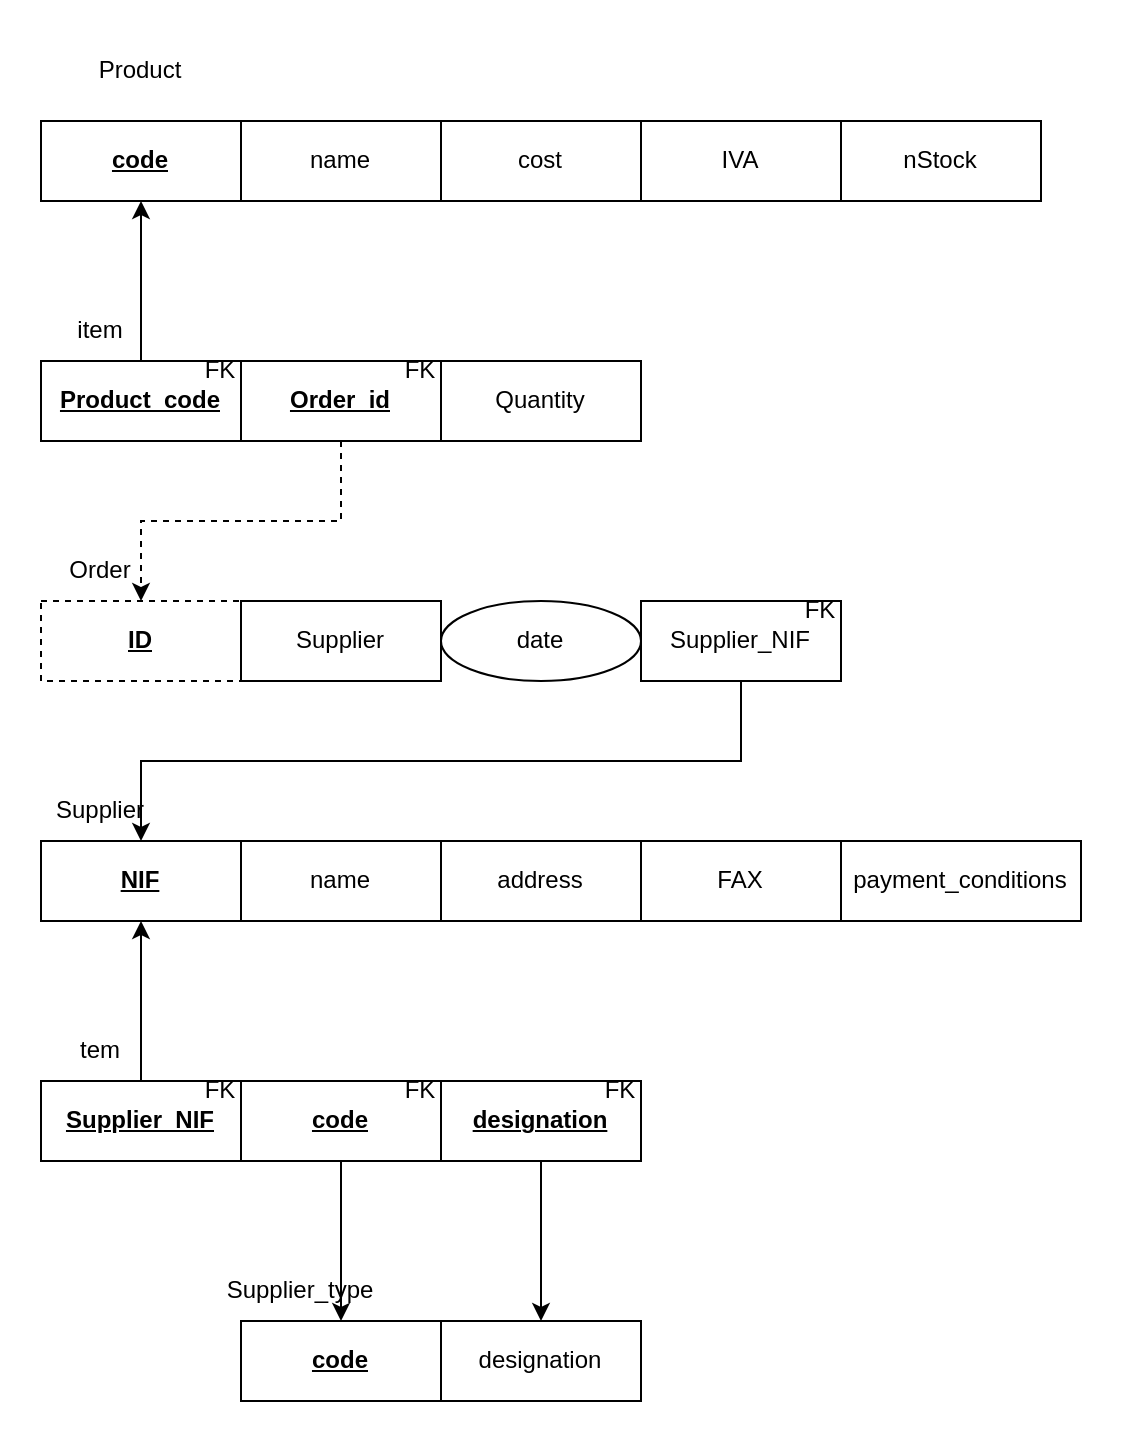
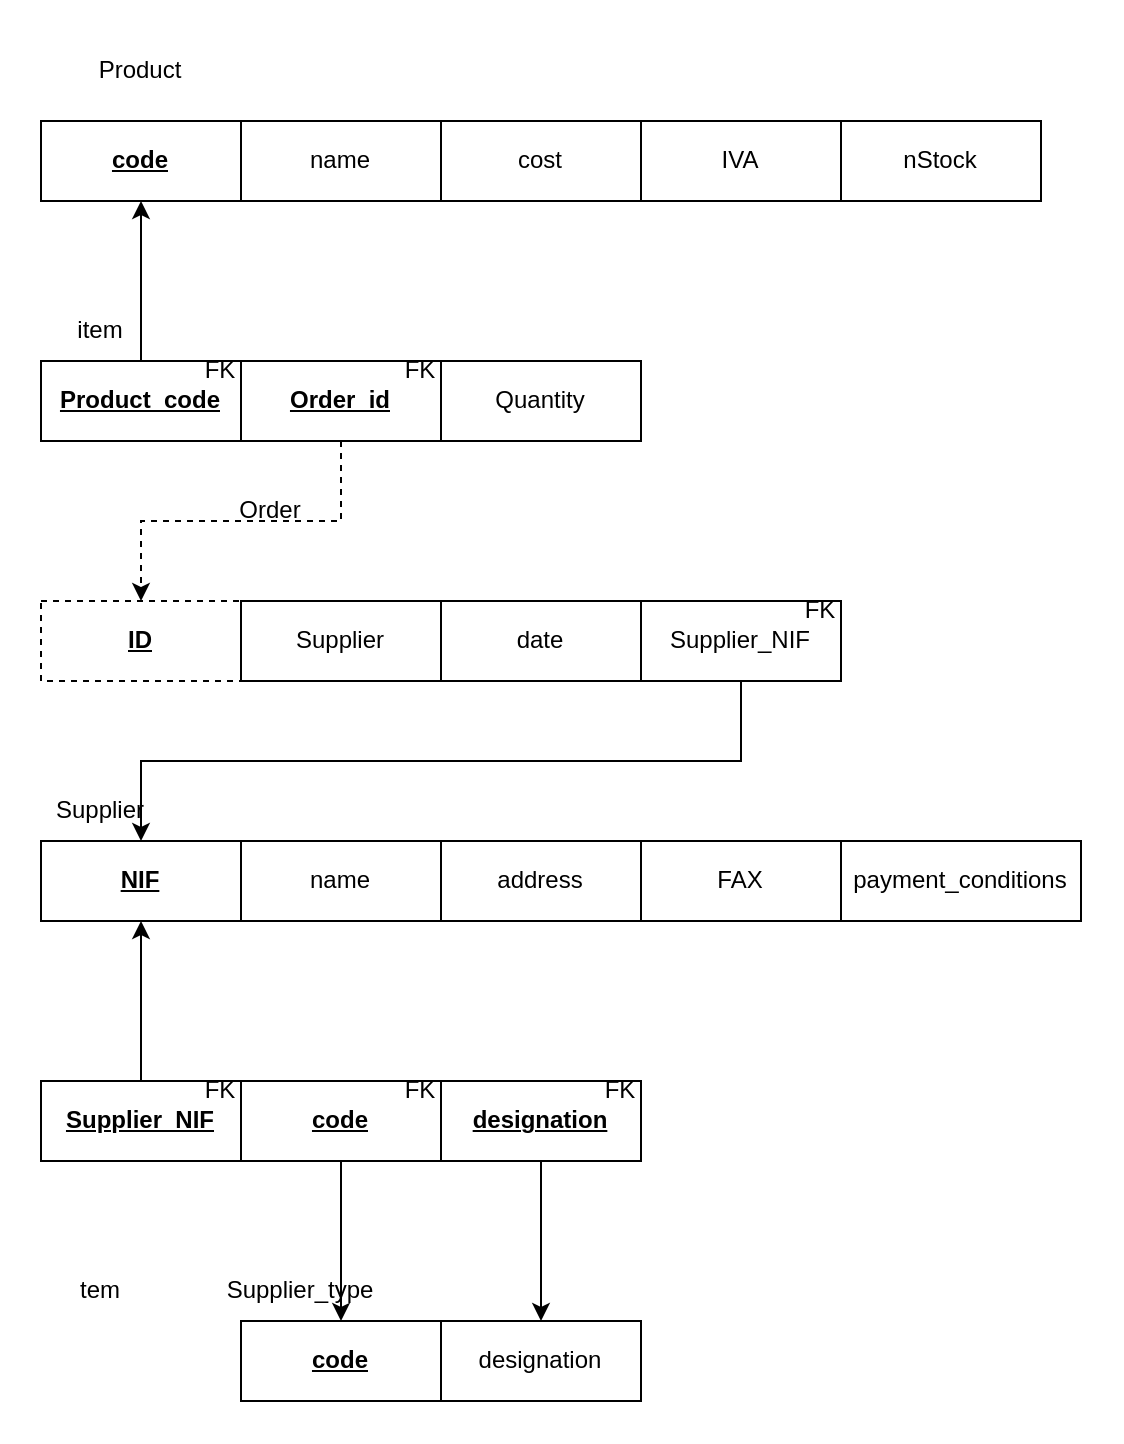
node "Order": moved (101, 571) -> (271, 511)
node "date": shape ellipse -> rectangle
node "tem": moved (101, 1051) -> (101, 1291)
